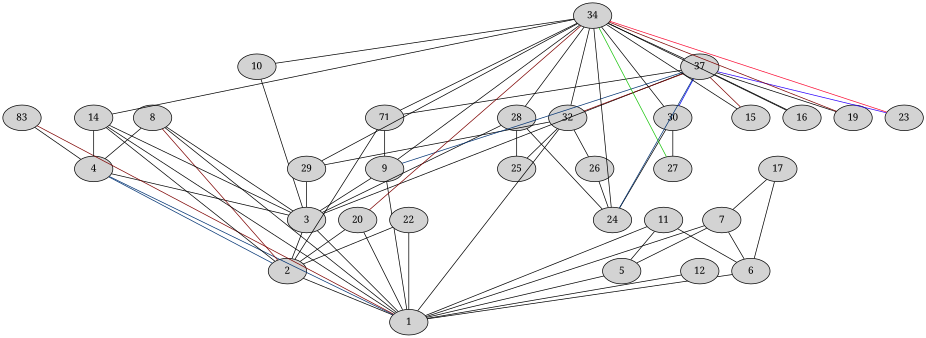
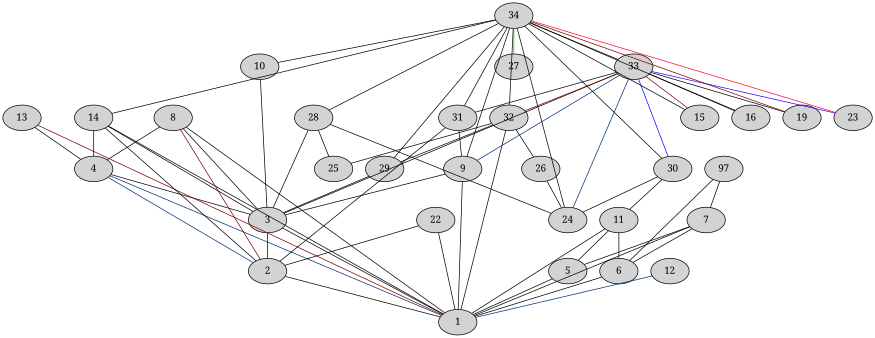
node "37": label "37" -> "33"
node "83": label "83" -> "13"
node "71": label "71" -> "31"
edge "30" -- "27": now "30" -- "11"
node "17": label "17" -> "97"
node "20": removed
edge "12" -- "1": color #000000 -> #003272
